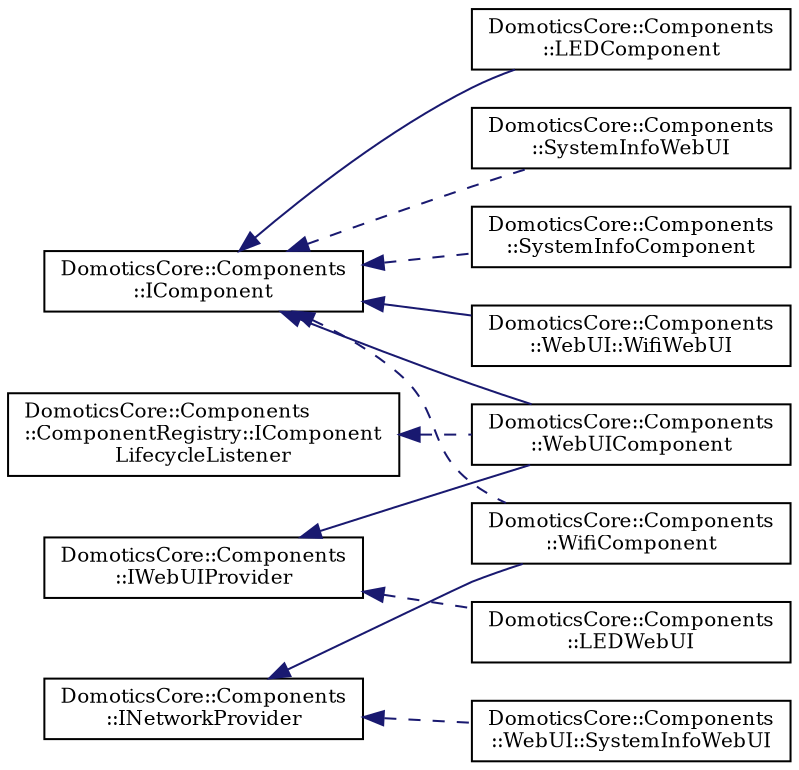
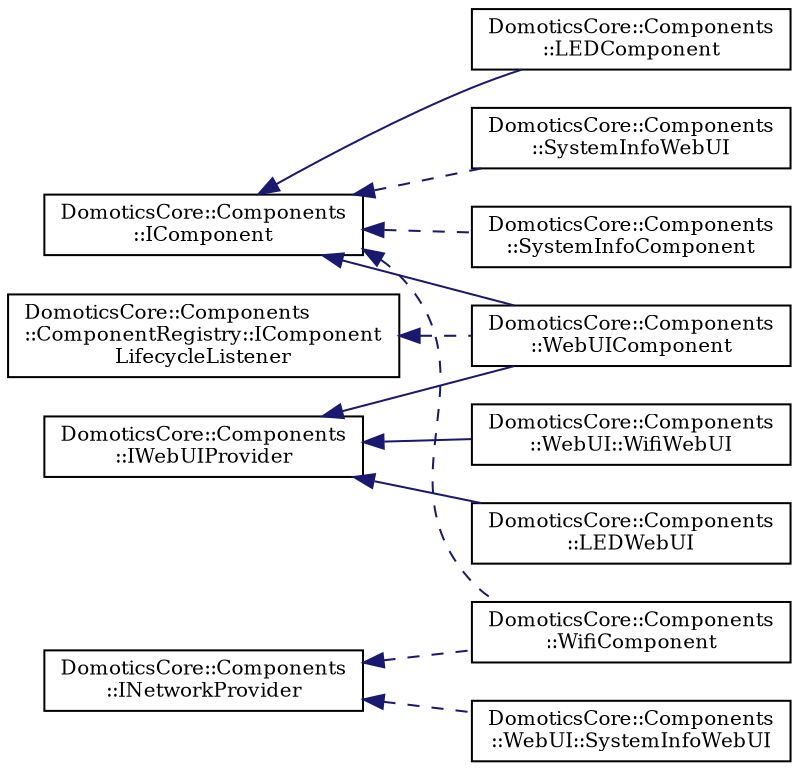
edge "DomoticsCore::Components ::WebUI::WifiWebUI" -> "DomoticsCore::Components ::IComponent": now "DomoticsCore::Components ::WebUI::WifiWebUI" -> "DomoticsCore::Components ::IWebUIProvider"
edge "DomoticsCore::Components ::LEDWebUI" -> "DomoticsCore::Components ::IWebUIProvider": style dashed -> solid
edge "DomoticsCore::Components ::WifiComponent" -> "DomoticsCore::Components ::INetworkProvider": style solid -> dashed
